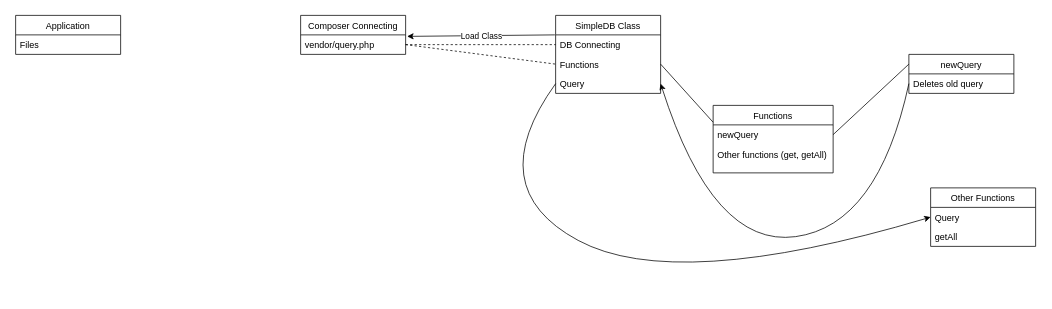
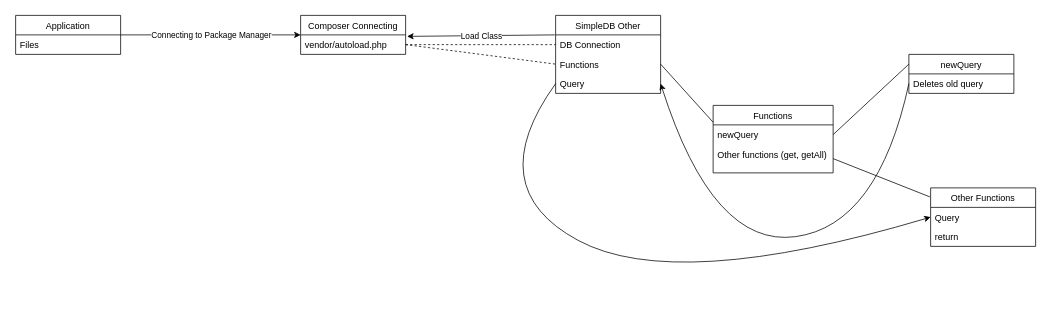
node "SimpleDB Class": label "SimpleDB Class" -> "SimpleDB Other"
edge "Application" -> "Composer Connecting": added, label "Connecting to Package Manager"
node "vendor/query.php": label "vendor/query.php" -> "vendor/autoload.php"
node "DB Connecting": label "DB Connecting" -> "DB Connection"
edge "Other functions (get, getAll)" -- "Other Functions": added
node "getAll": label "getAll" -> "return"
